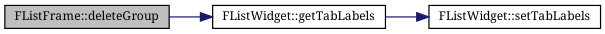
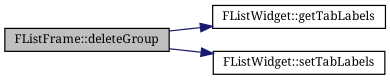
edge "FListWidget::getTabLabels" -> "FListWidget::setTabLabels": now "FListFrame::deleteGroup" -> "FListWidget::setTabLabels"
